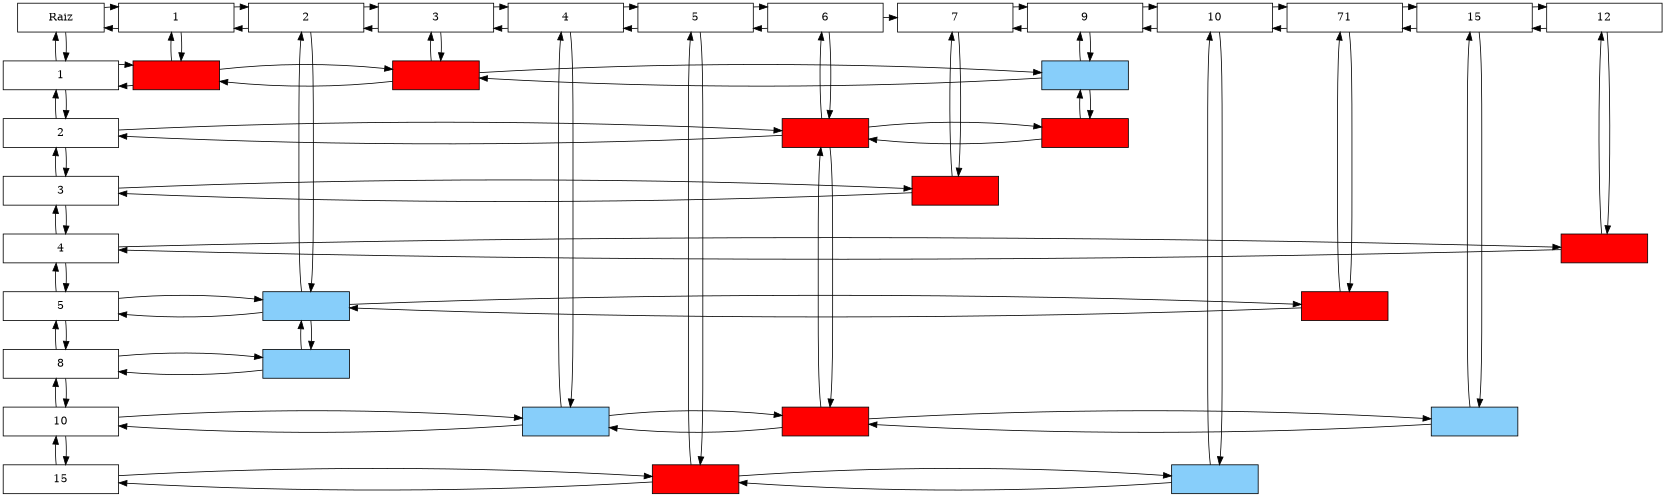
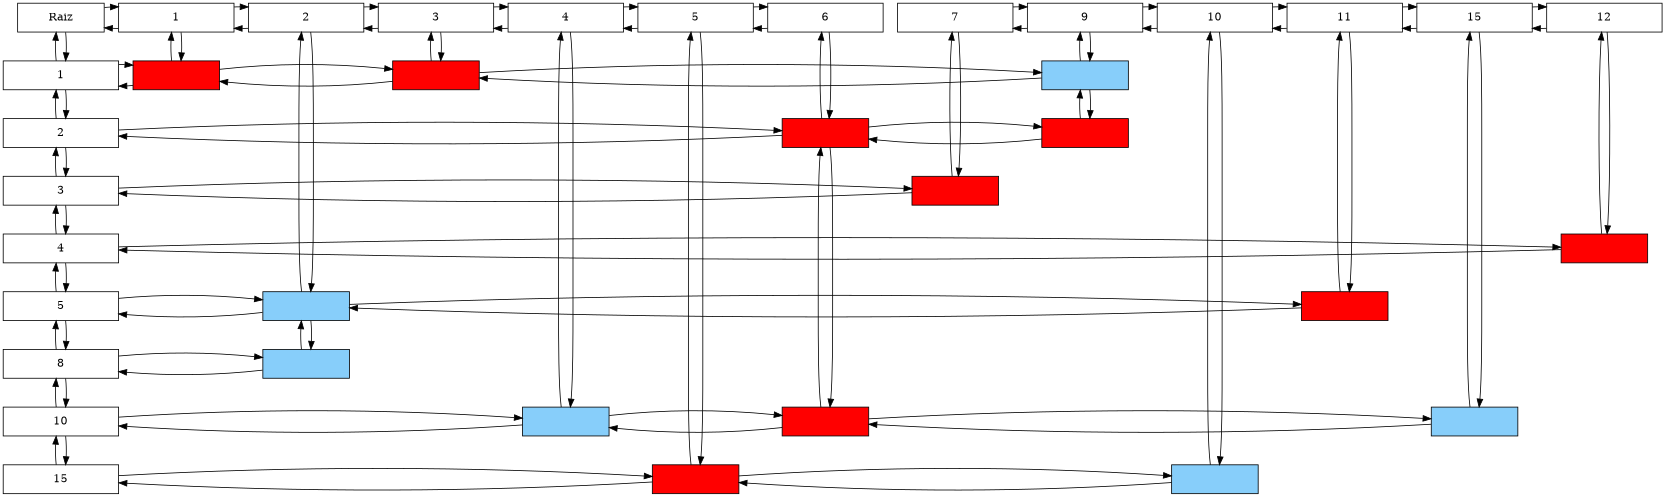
edge "6" -> "7": removed
node "71": label "71" -> "11"
